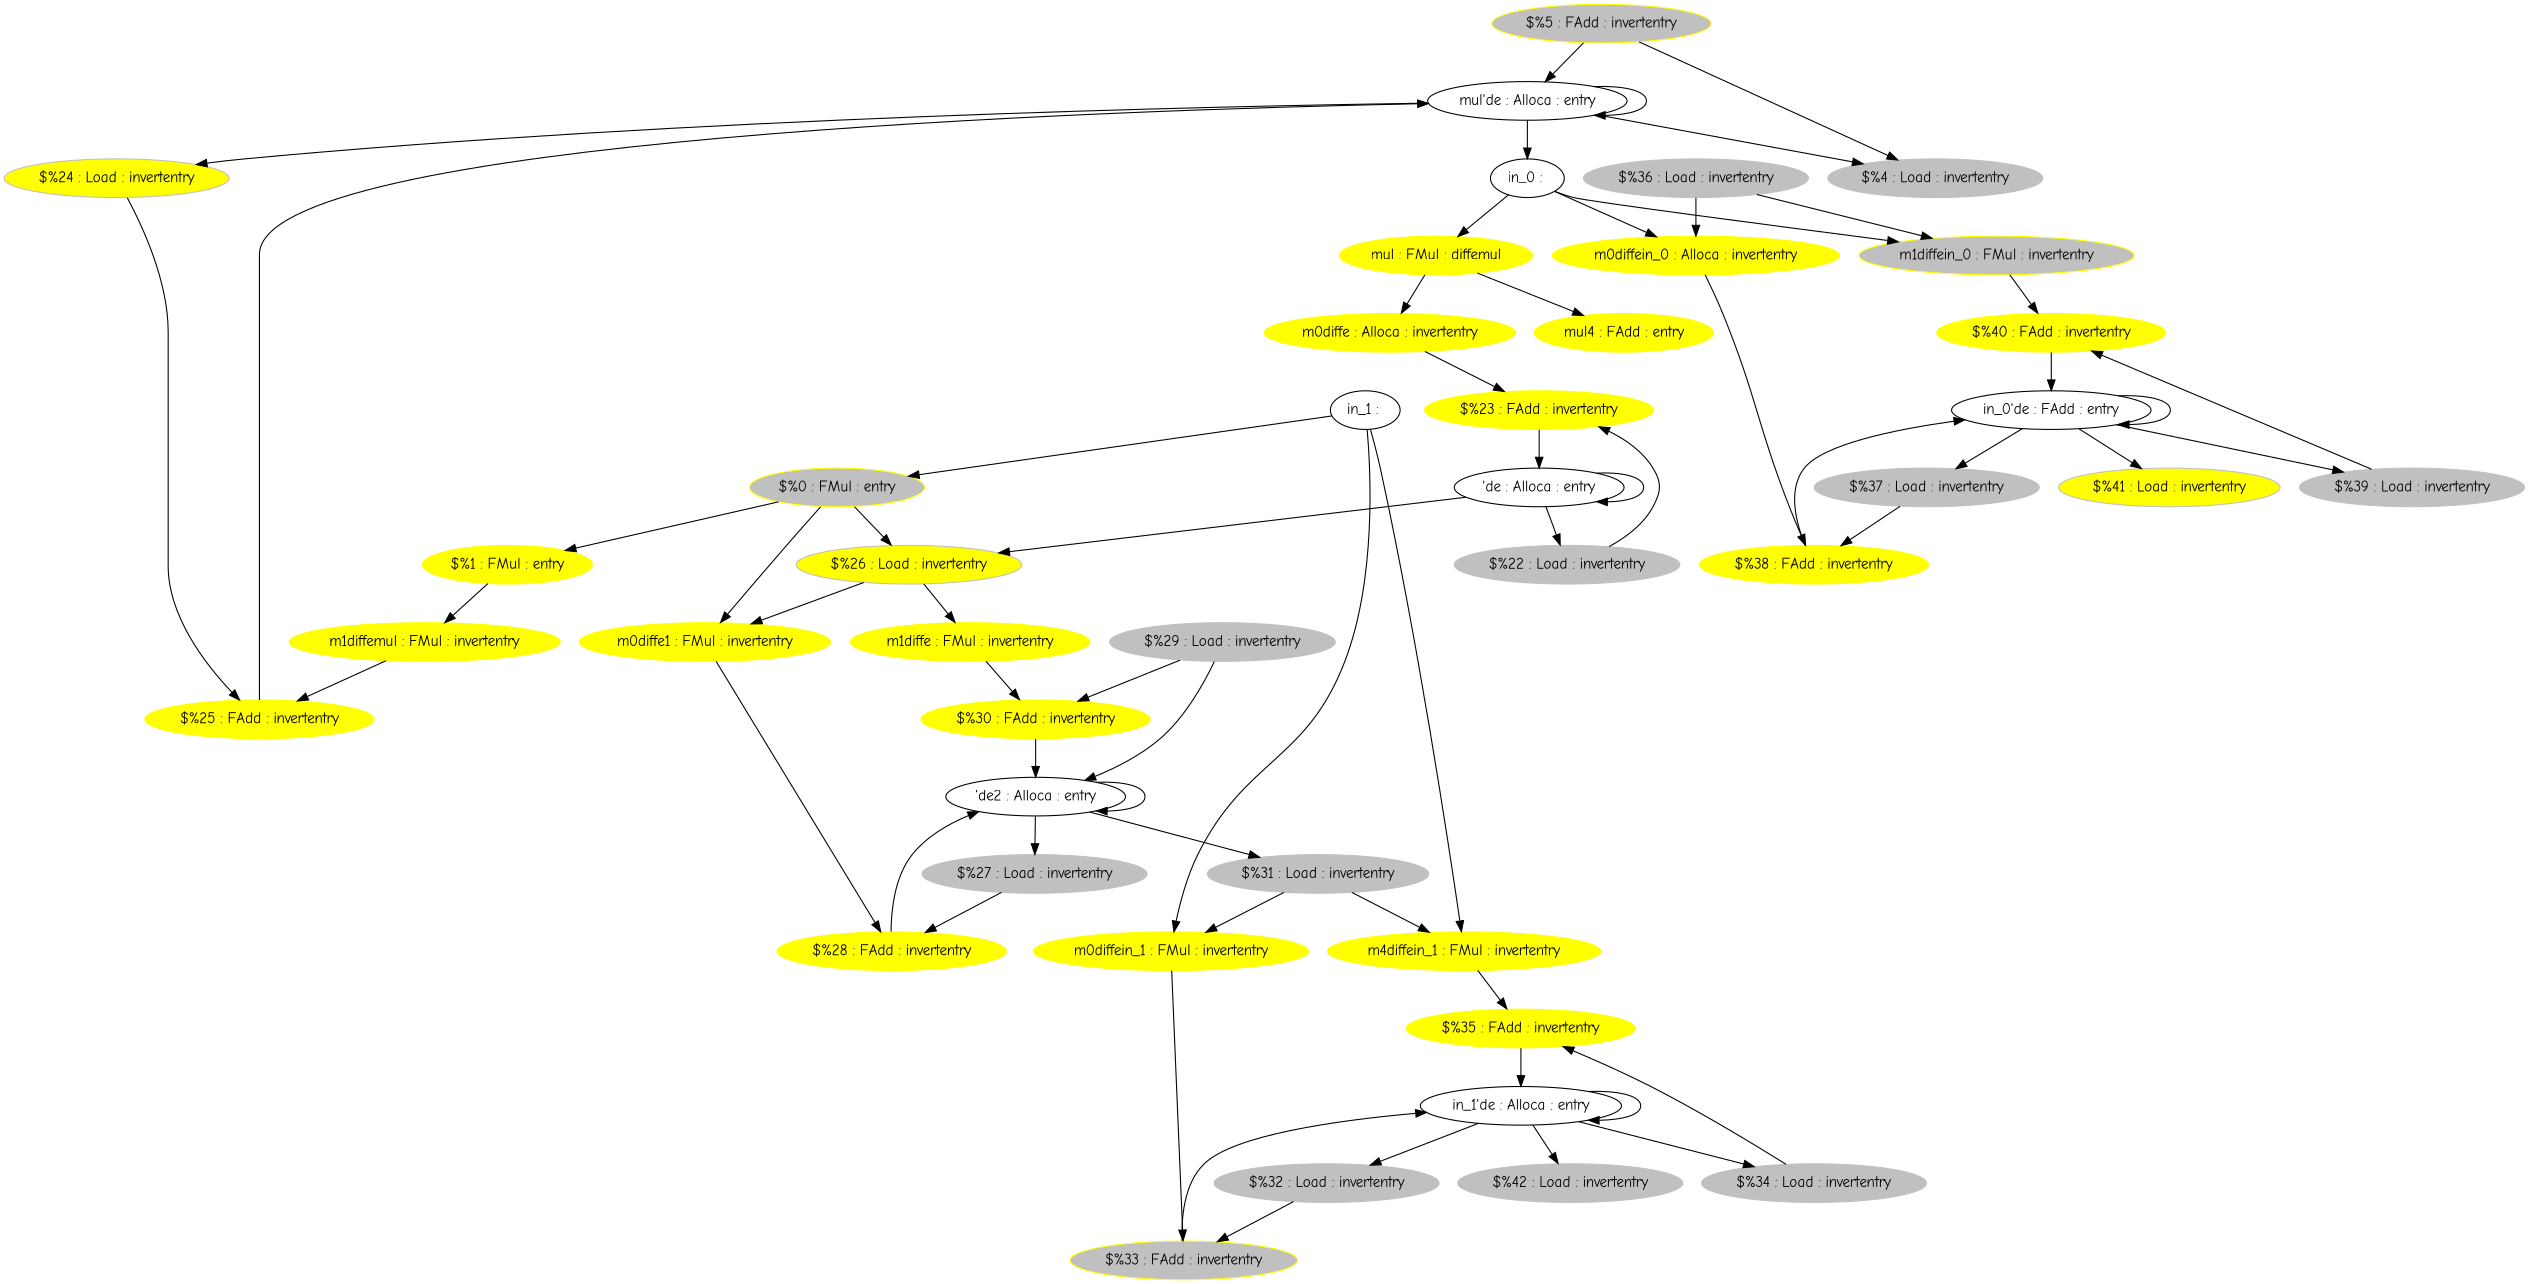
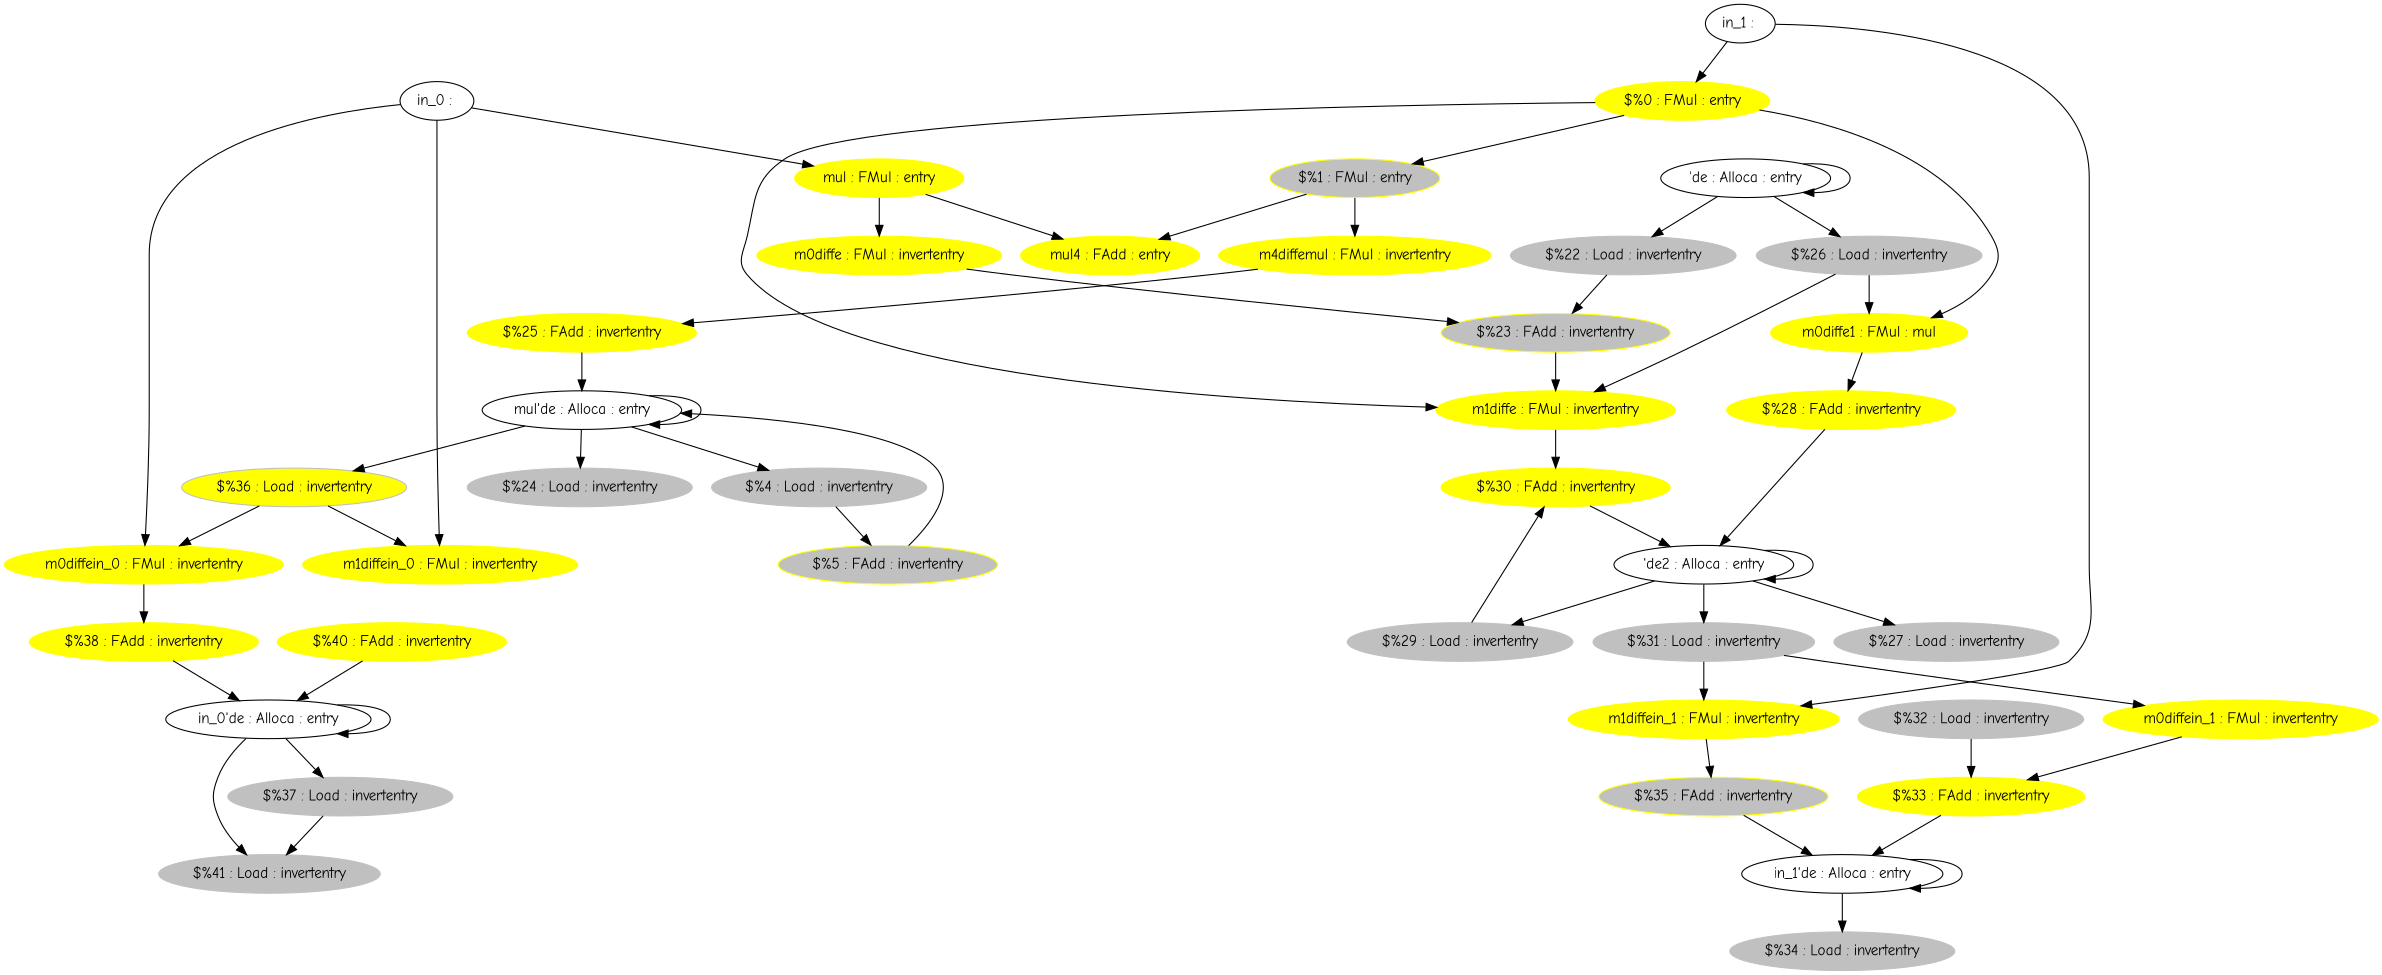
edge "$%5 : FAdd : invertentry" -> "$%4 : Load : invertentry": reversed
edge "mul'de : Alloca : entry" -> "in_0 :": now "mul'de : Alloca : entry" -> "$%36 : Load : invertentry"
node "$%24 : Load : invertentry": fillcolor yellow -> gray
node "$%36 : Load : invertentry": fillcolor gray -> yellow
edge "$%1 : FMul : entry" -> "mul4 : FAdd : entry": added
node "mul : FMul : diffemul": label "mul : FMul : diffemul" -> "mul : FMul : entry"
node "m0diffein_0 : Alloca : invertentry": label "m0diffein_0 : Alloca : invertentry" -> "m0diffein_0 : FMul : invertentry"
node "m1diffein_0 : FMul : invertentry": fillcolor gray -> yellow
edge "m1diffein_0 : FMul : invertentry" -> "$%40 : FAdd : invertentry": removed
node "m0diffe : Alloca : invertentry": label "m0diffe : Alloca : invertentry" -> "m0diffe : FMul : invertentry"
node "$%23 : FAdd : invertentry": fillcolor yellow -> gray
node "in_0'de : FAdd : entry": label "in_0'de : FAdd : entry" -> "in_0'de : Alloca : entry"
edge "$%23 : FAdd : invertentry" -> "'de : Alloca : entry": now "$%23 : FAdd : invertentry" -> "m1diffe : FMul : invertentry"
edge "$%24 : Load : invertentry" -> "$%25 : FAdd : invertentry": removed
node "$%0 : FMul : entry": fillcolor gray -> yellow
node "$%41 : Load : invertentry": fillcolor yellow -> gray
node "$%39 : Load : invertentry": removed
edge "$%0 : FMul : entry" -> "$%26 : Load : invertentry": now "$%0 : FMul : entry" -> "m1diffe : FMul : invertentry"
edge "$%37 : Load : invertentry" -> "$%38 : FAdd : invertentry": now "$%37 : Load : invertentry" -> "$%41 : Load : invertentry"
node "$%1 : FMul : entry": fillcolor yellow -> gray
node "$%26 : Load : invertentry": fillcolor yellow -> gray
node "m1diffemul : FMul : invertentry": label "m1diffemul : FMul : invertentry" -> "m4diffemul : FMul : invertentry"
node "m0diffe1 : FMul : invertentry": label "m0diffe1 : FMul : invertentry" -> "m0diffe1 : FMul : mul"
edge "in_1 :" -> "m0diffein_1 : FMul : invertentry": removed
edge "$%29 : Load : invertentry" -> "'de2 : Alloca : entry": reversed
edge "$%27 : Load : invertentry" -> "$%28 : FAdd : invertentry": removed
node "m4diffein_1 : FMul : invertentry": label "m4diffein_1 : FMul : invertentry" -> "m1diffein_1 : FMul : invertentry"
node "$%35 : FAdd : invertentry": fillcolor yellow -> gray
edge "$%34 : Load : invertentry" -> "$%35 : FAdd : invertentry": removed
edge "in_1'de : Alloca : entry" -> "$%32 : Load : invertentry": removed
node "$%42 : Load : invertentry": removed
node "$%33 : FAdd : invertentry": fillcolor gray -> yellow
